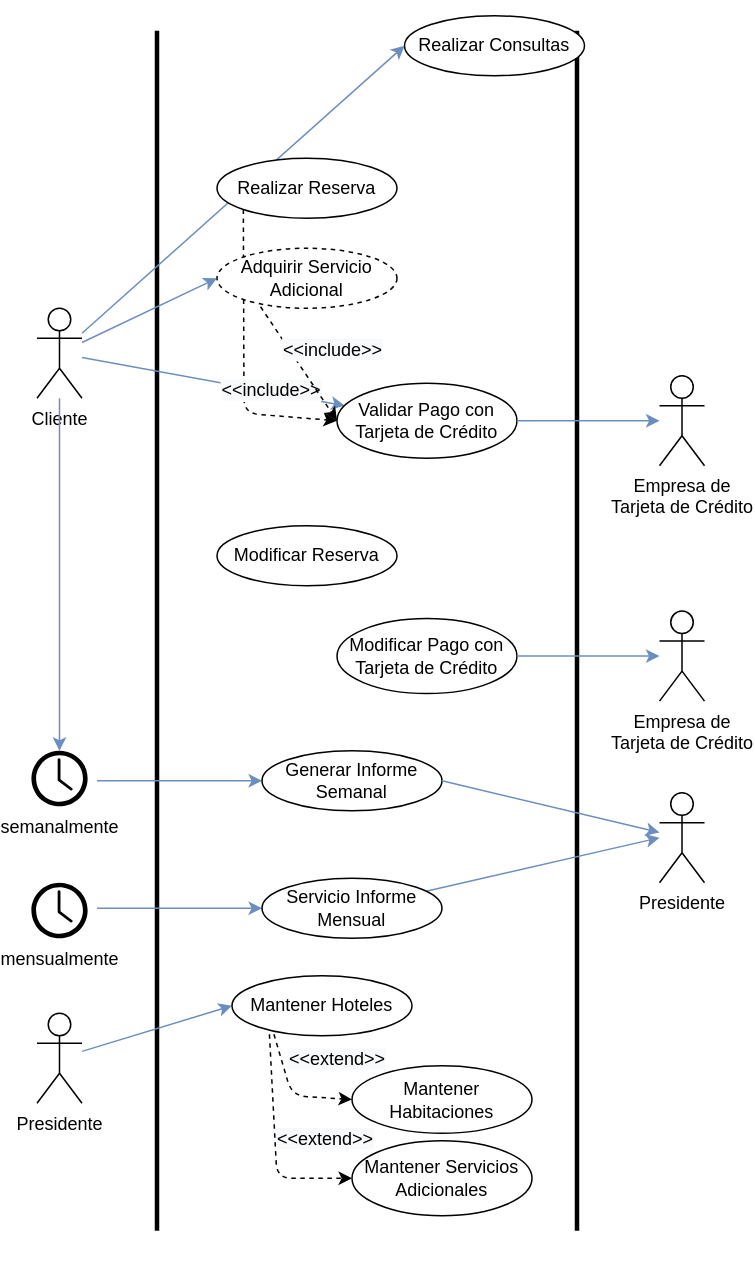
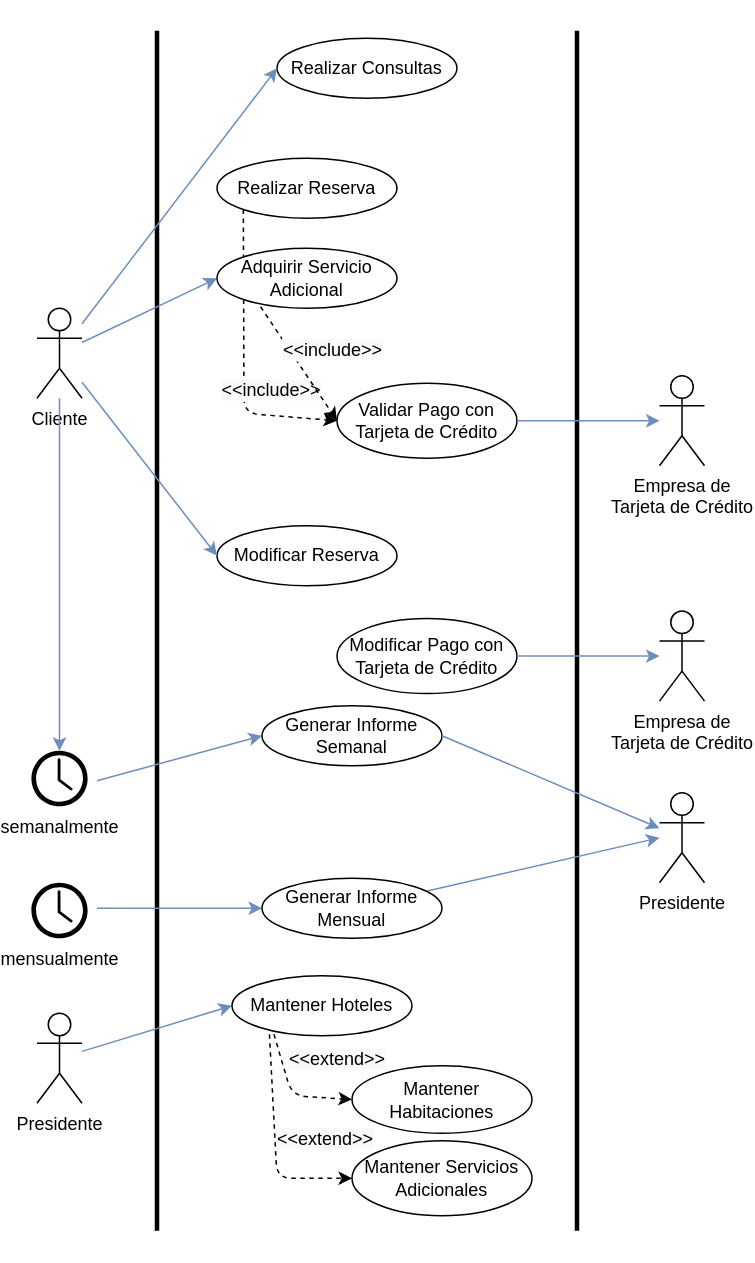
node "Realizar Consultas": moved (494, 46) -> (367, 68)
node "Adquirir Servicio Adicional": style dashed -> solid
edge "Cliente" -> "Validar Pago con Tarjeta de Crédito": now "Cliente" -> "Modificar Reserva"
node "Generar Informe Semanal": moved (352, 781) -> (352, 736)
node "Servicio Informe Mensual": label "Servicio Informe Mensual" -> "Generar Informe Mensual"
